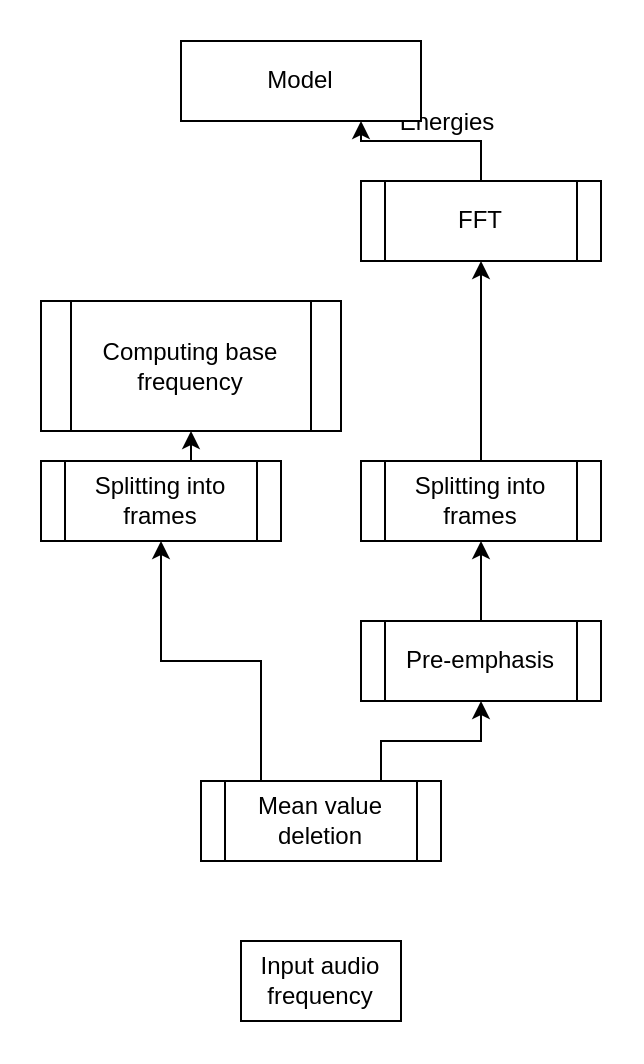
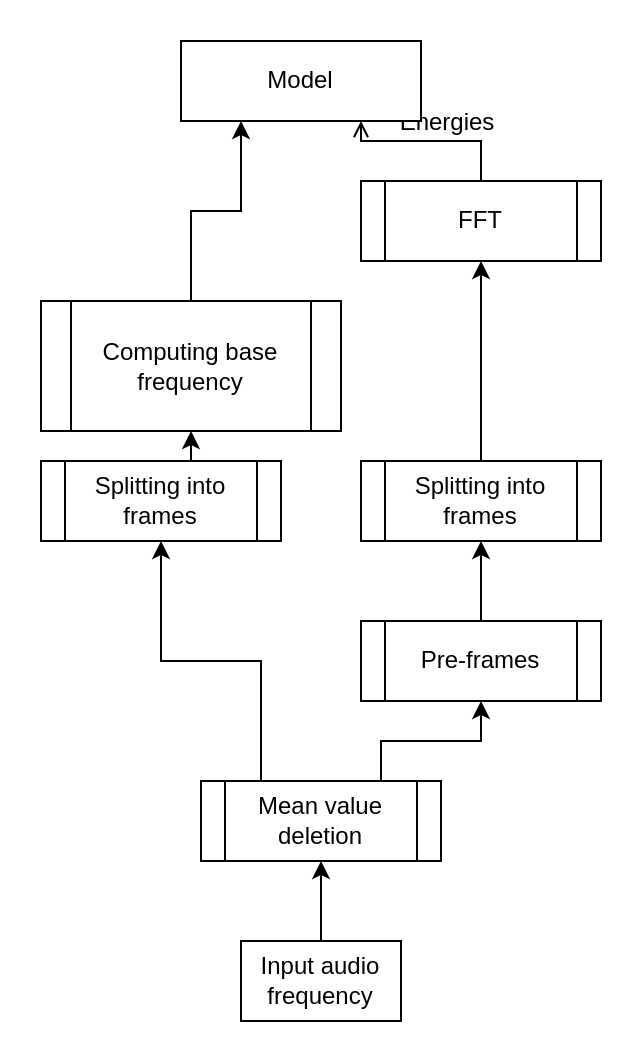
edge "FFT" -> "Model": arrowhead classic -> open
edge "Computing base frequency" -> "Model": added
node "Pre-emphasis": label "Pre-emphasis" -> "Pre-frames"
edge "Input audio frequency" -> "Mean value deletion": added
